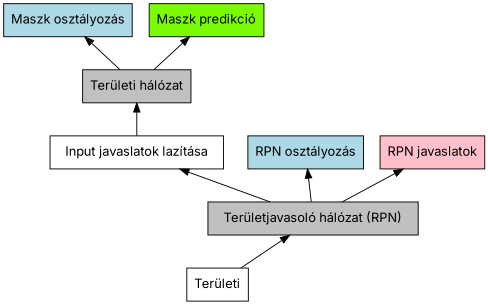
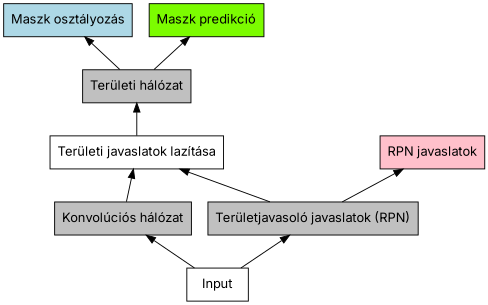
node "Input javaslatok lazítása": label "Input javaslatok lazítása" -> "Területi javaslatok lazítása"
node "RPN osztályozás": removed
node "Konvolúciós hálózat": added
node "Területjavasoló hálózat (RPN)": label "Területjavasoló hálózat (RPN)" -> "Területjavasoló javaslatok (RPN)"
node "Területi": label "Területi" -> "Input"
